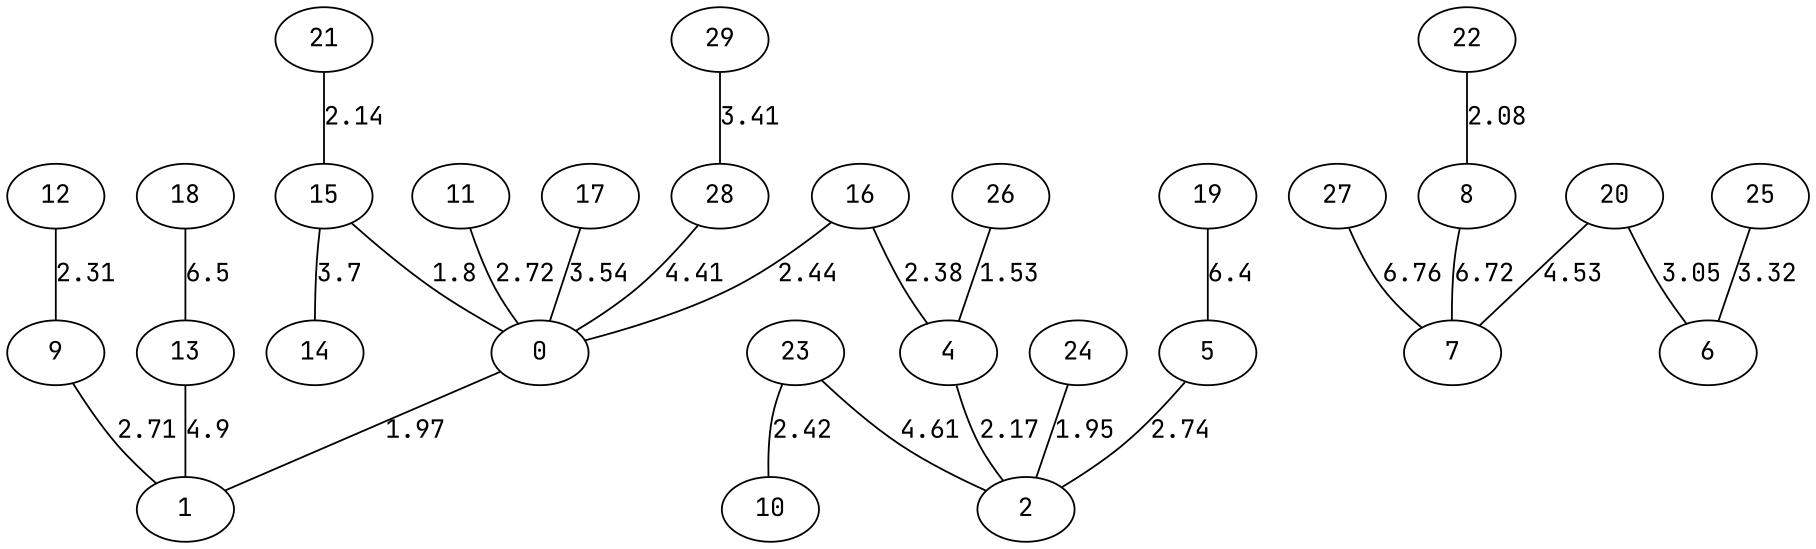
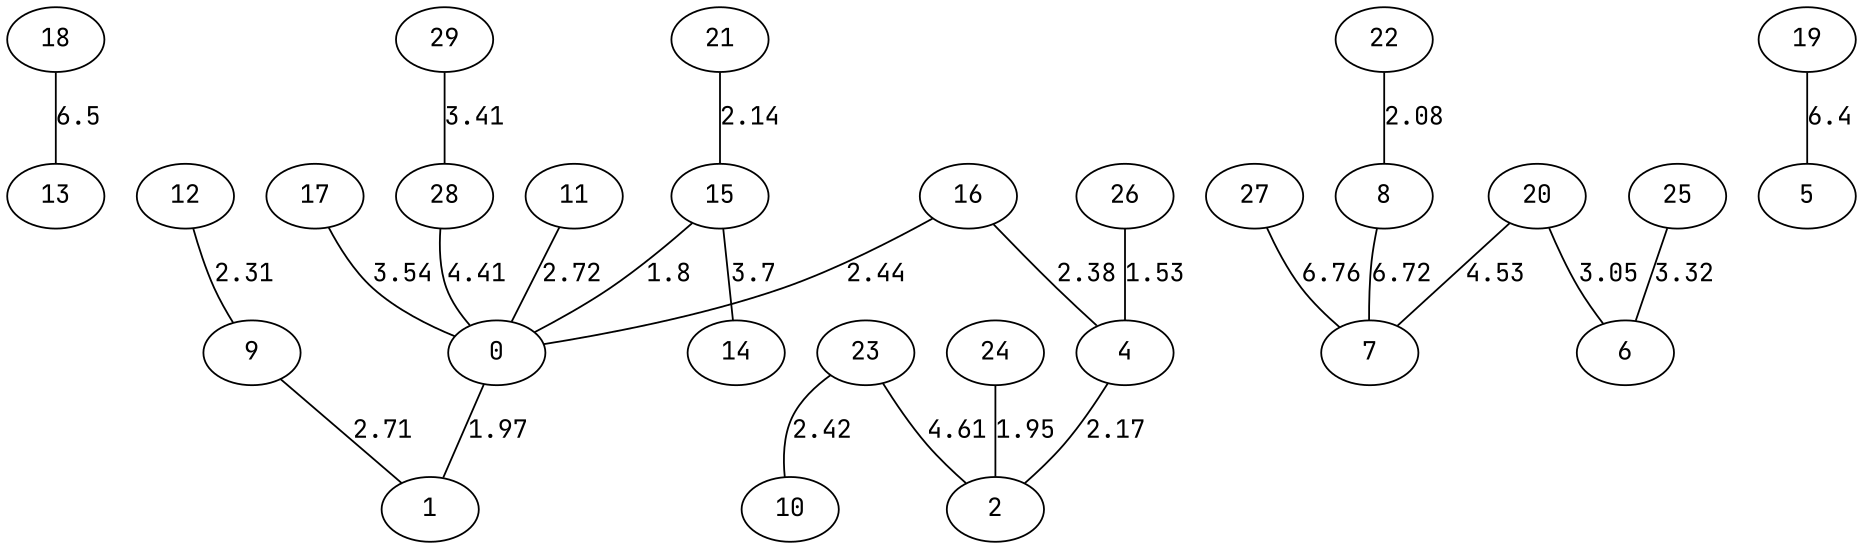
edge "13" -- "1": removed, label "4.9"
edge "5" -- "2": removed, label "2.74"
